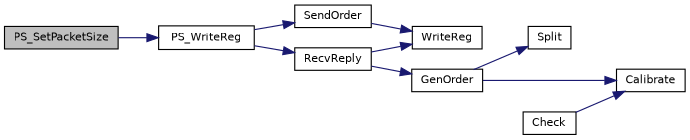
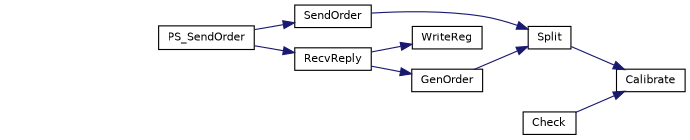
edge "SendOrder" -> "WriteReg": now "SendOrder" -> "Split"
node "PS_SetPacketSize": removed
node "PS_WriteReg": label "PS_WriteReg" -> "PS_SendOrder"
edge "GenOrder" -> "Calibrate": now "Split" -> "Calibrate"
